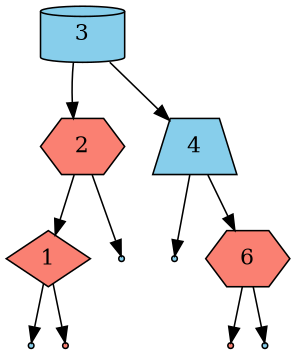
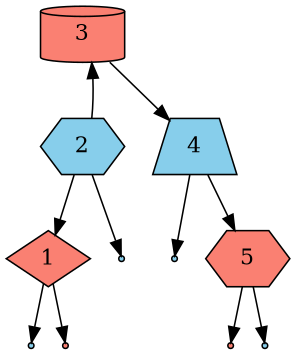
node "3": fillcolor skyblue -> salmon
edge "3" -> "2": reversed
node "2": fillcolor salmon -> skyblue
node "6": label "6" -> "5"
